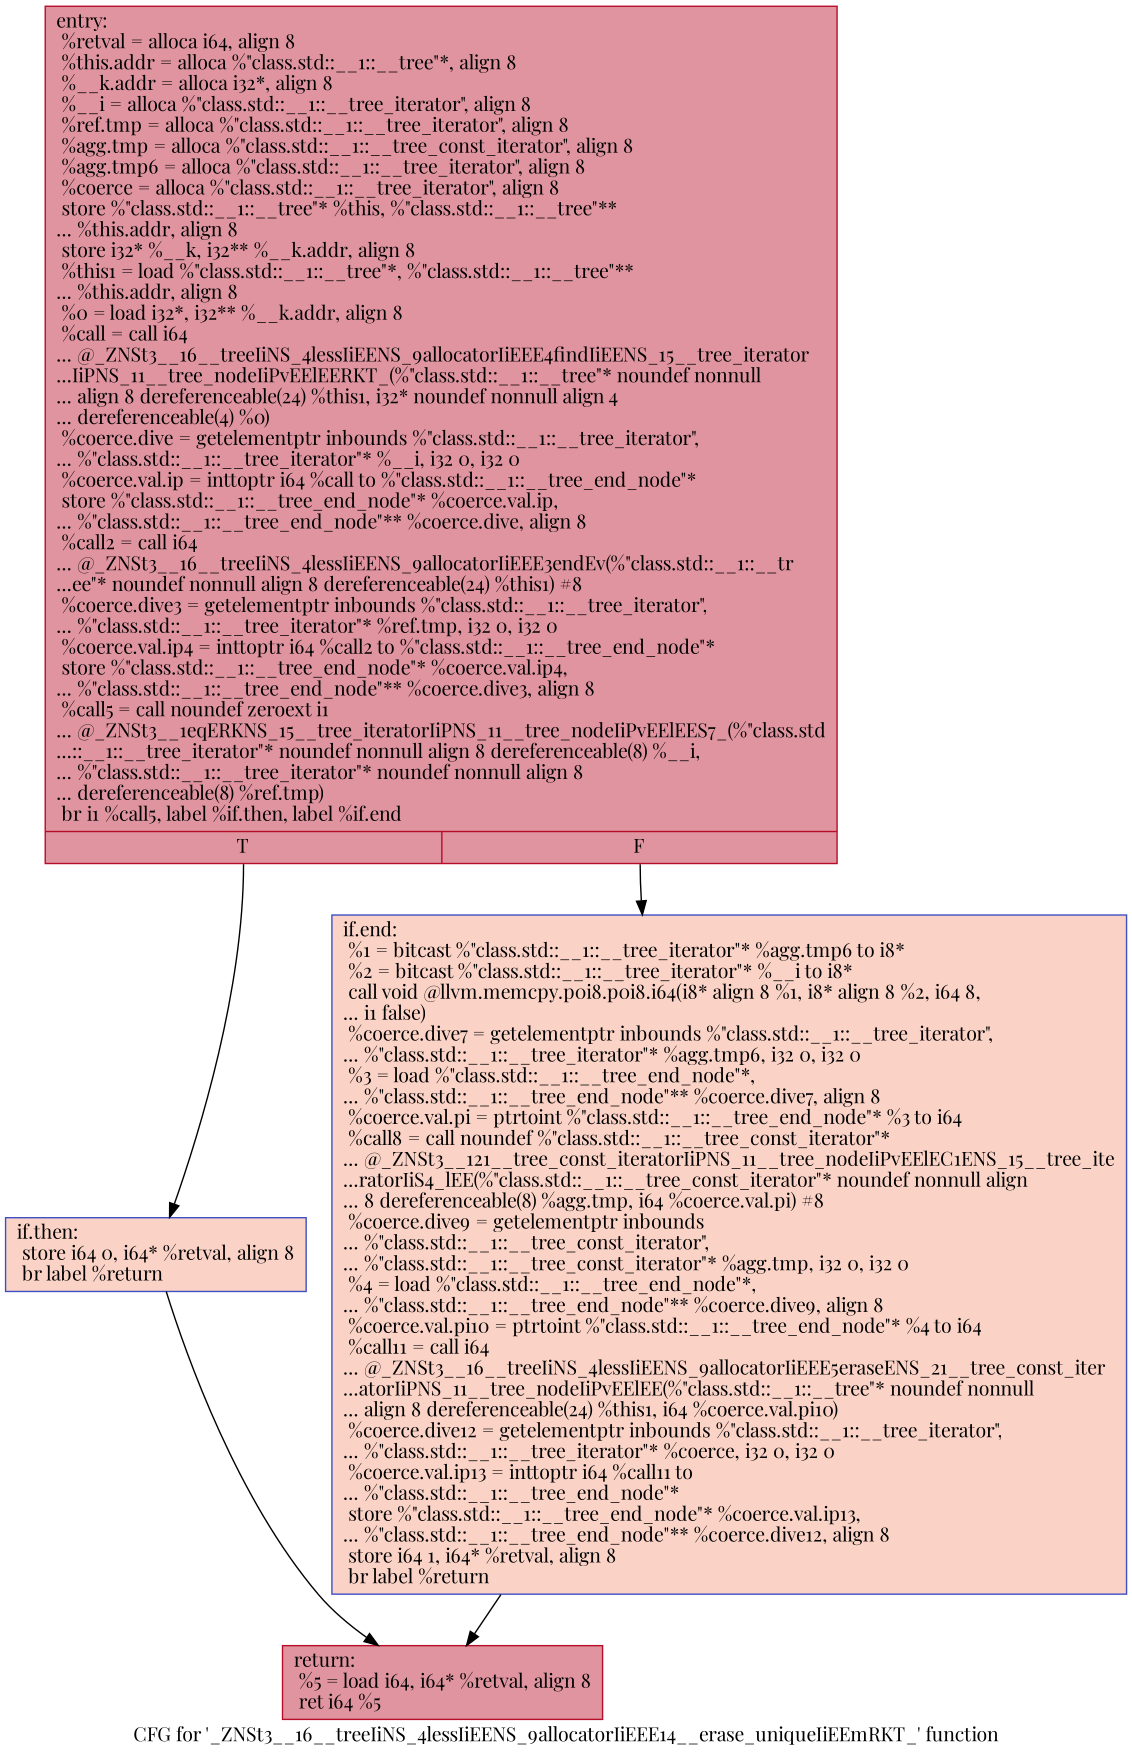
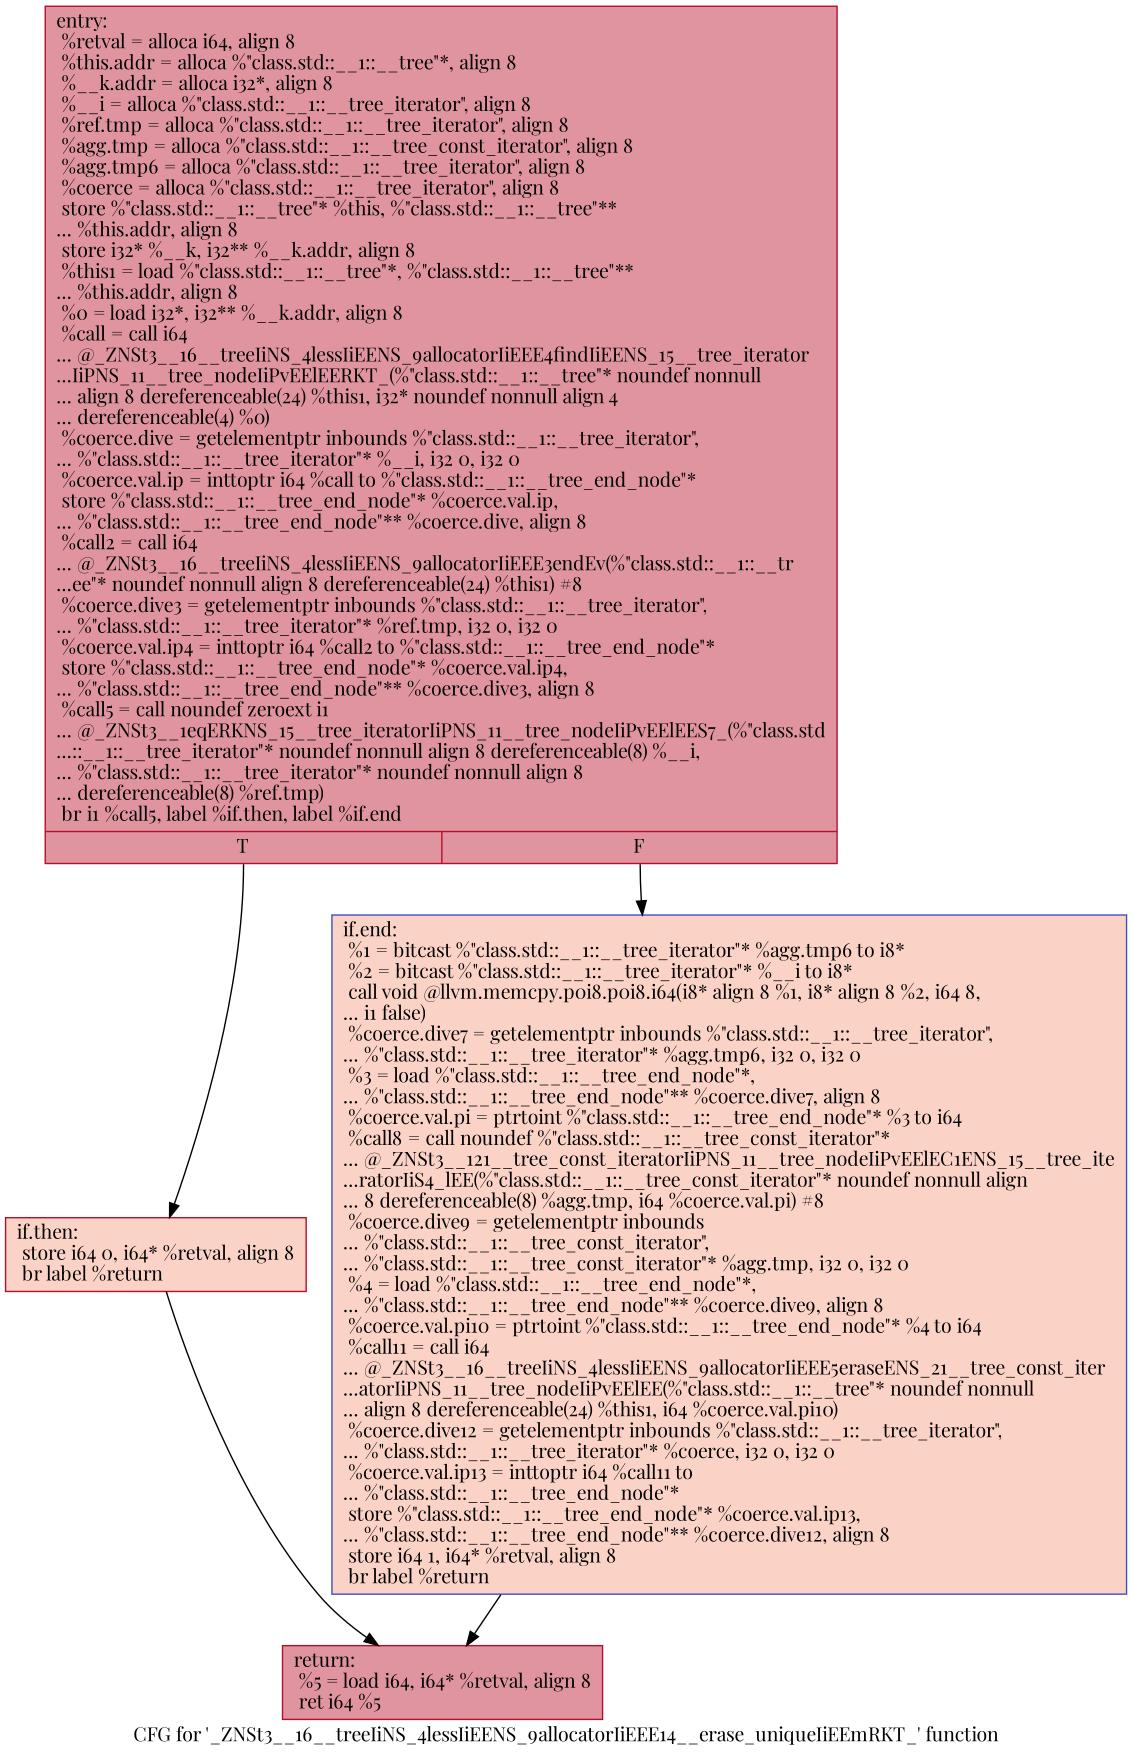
node "if.then:": color #3d50c3ff -> #b70d28ff
